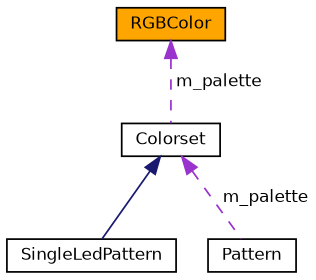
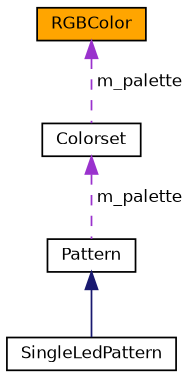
edge "SingleLedPattern" -> "Colorset": now "SingleLedPattern" -> "Pattern"
